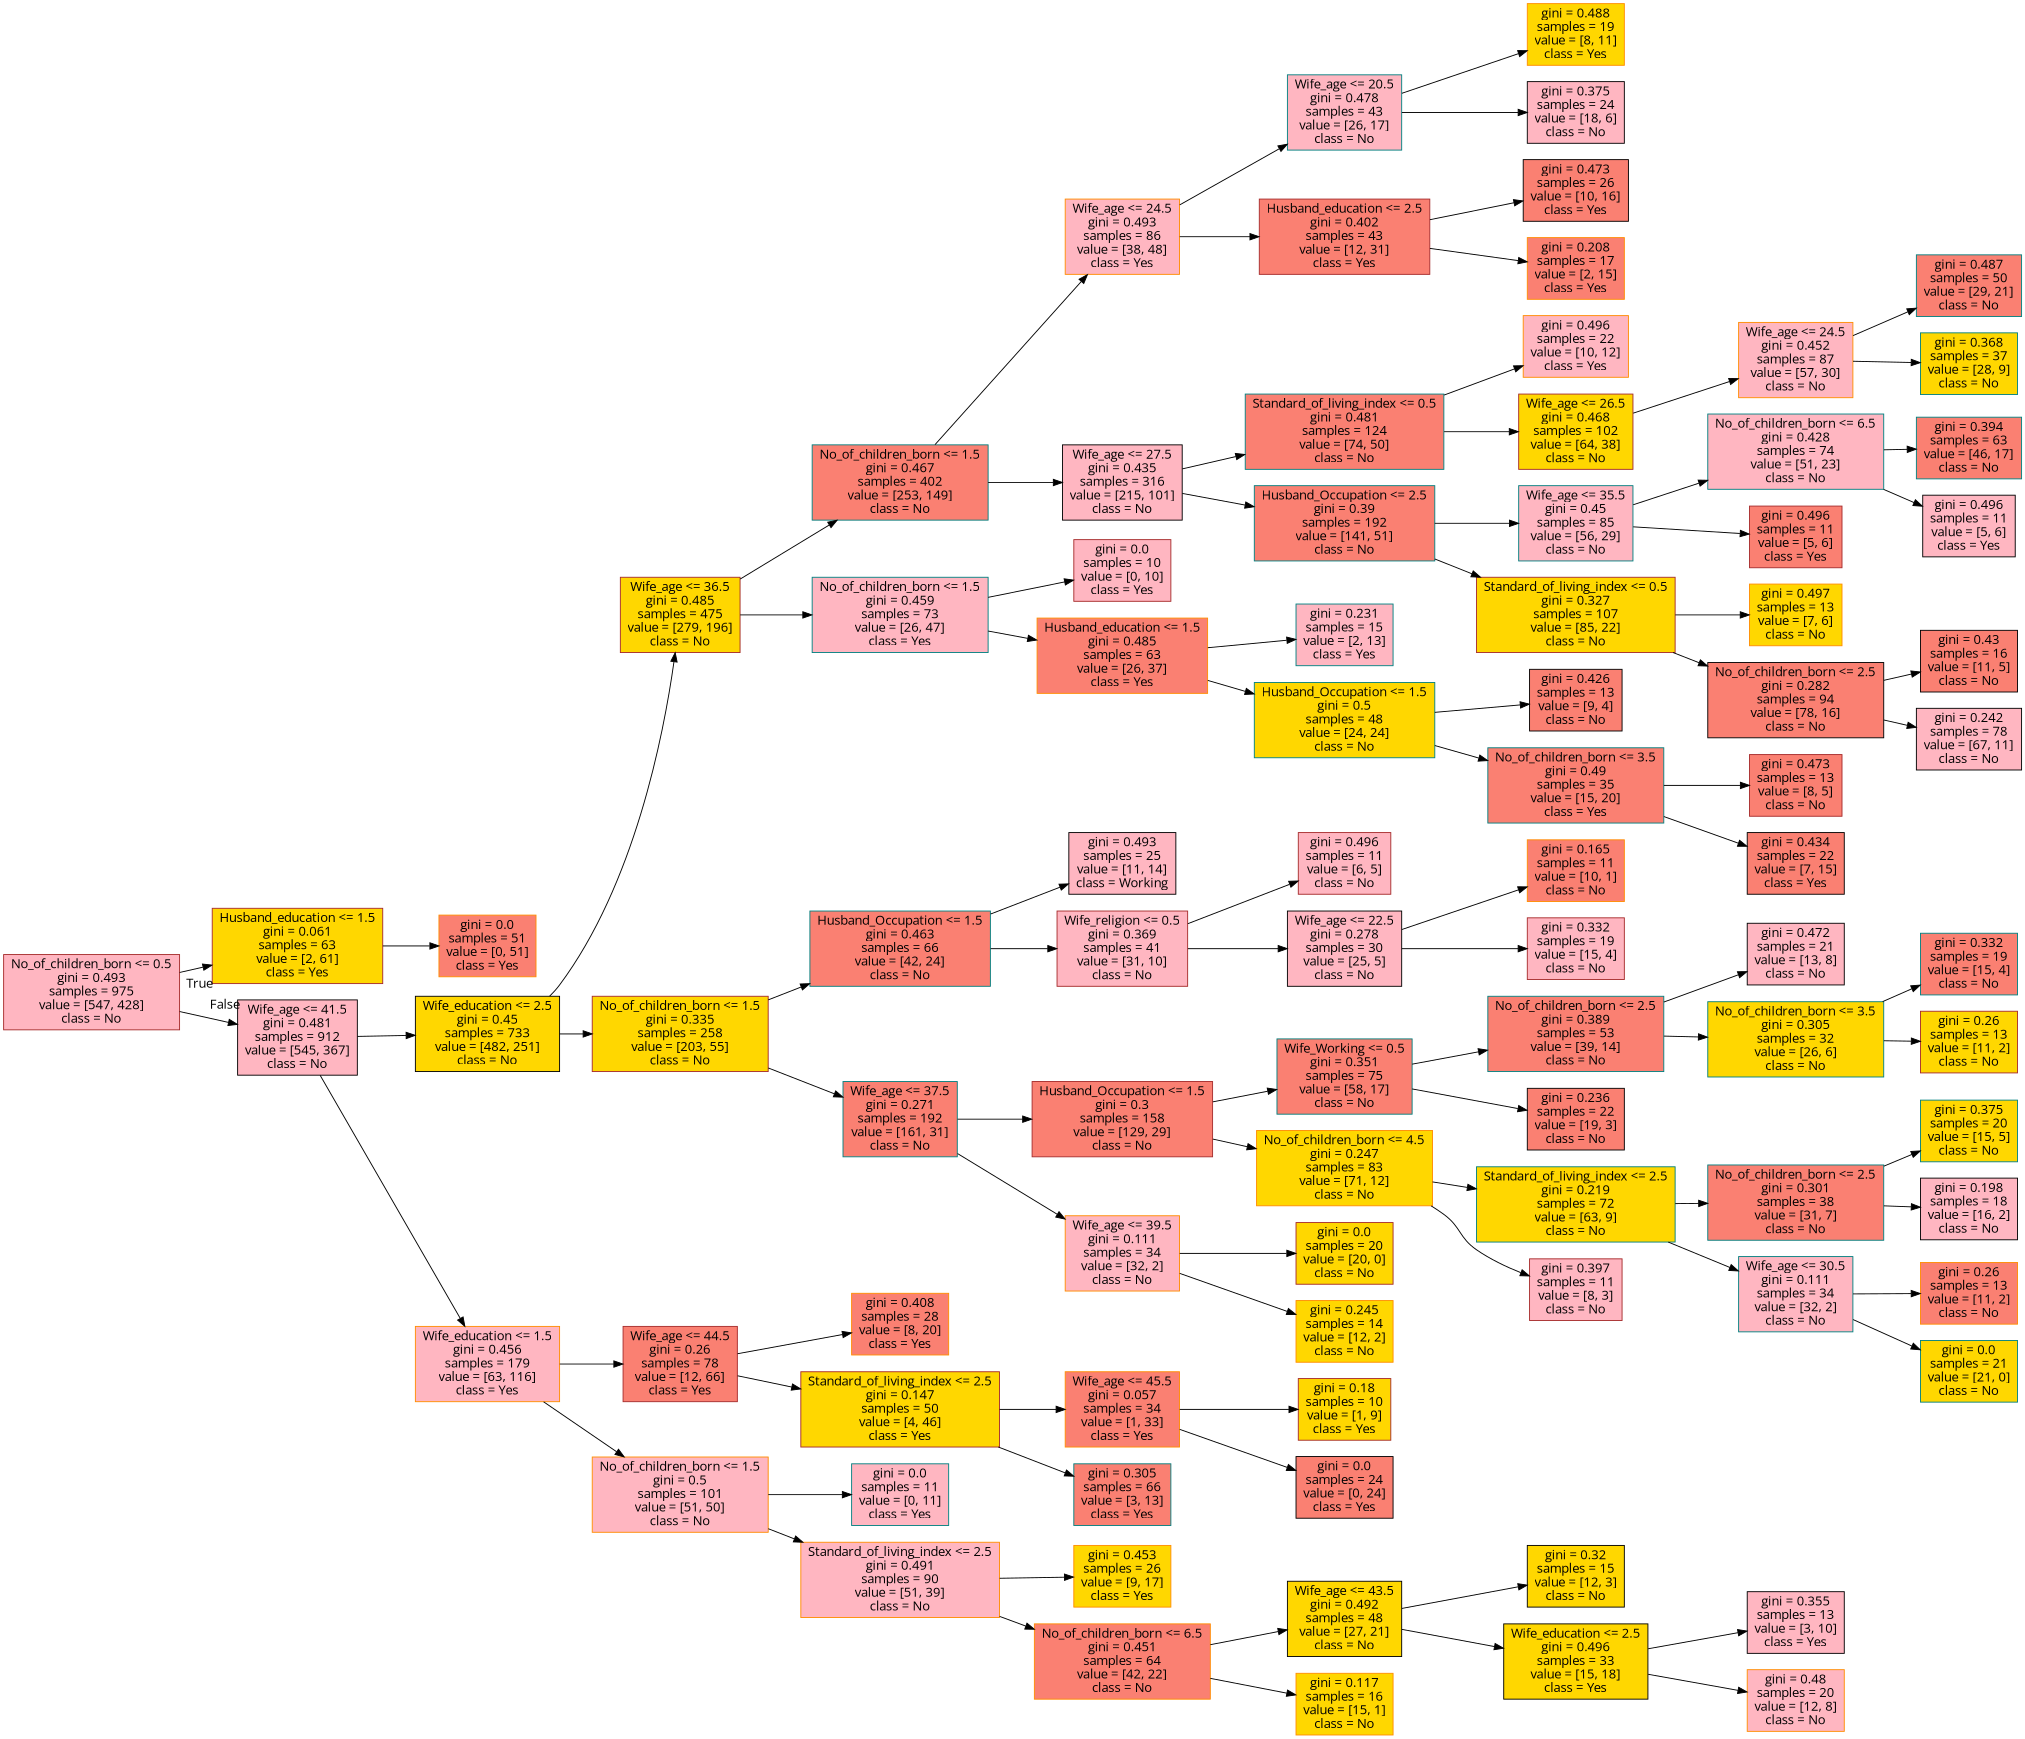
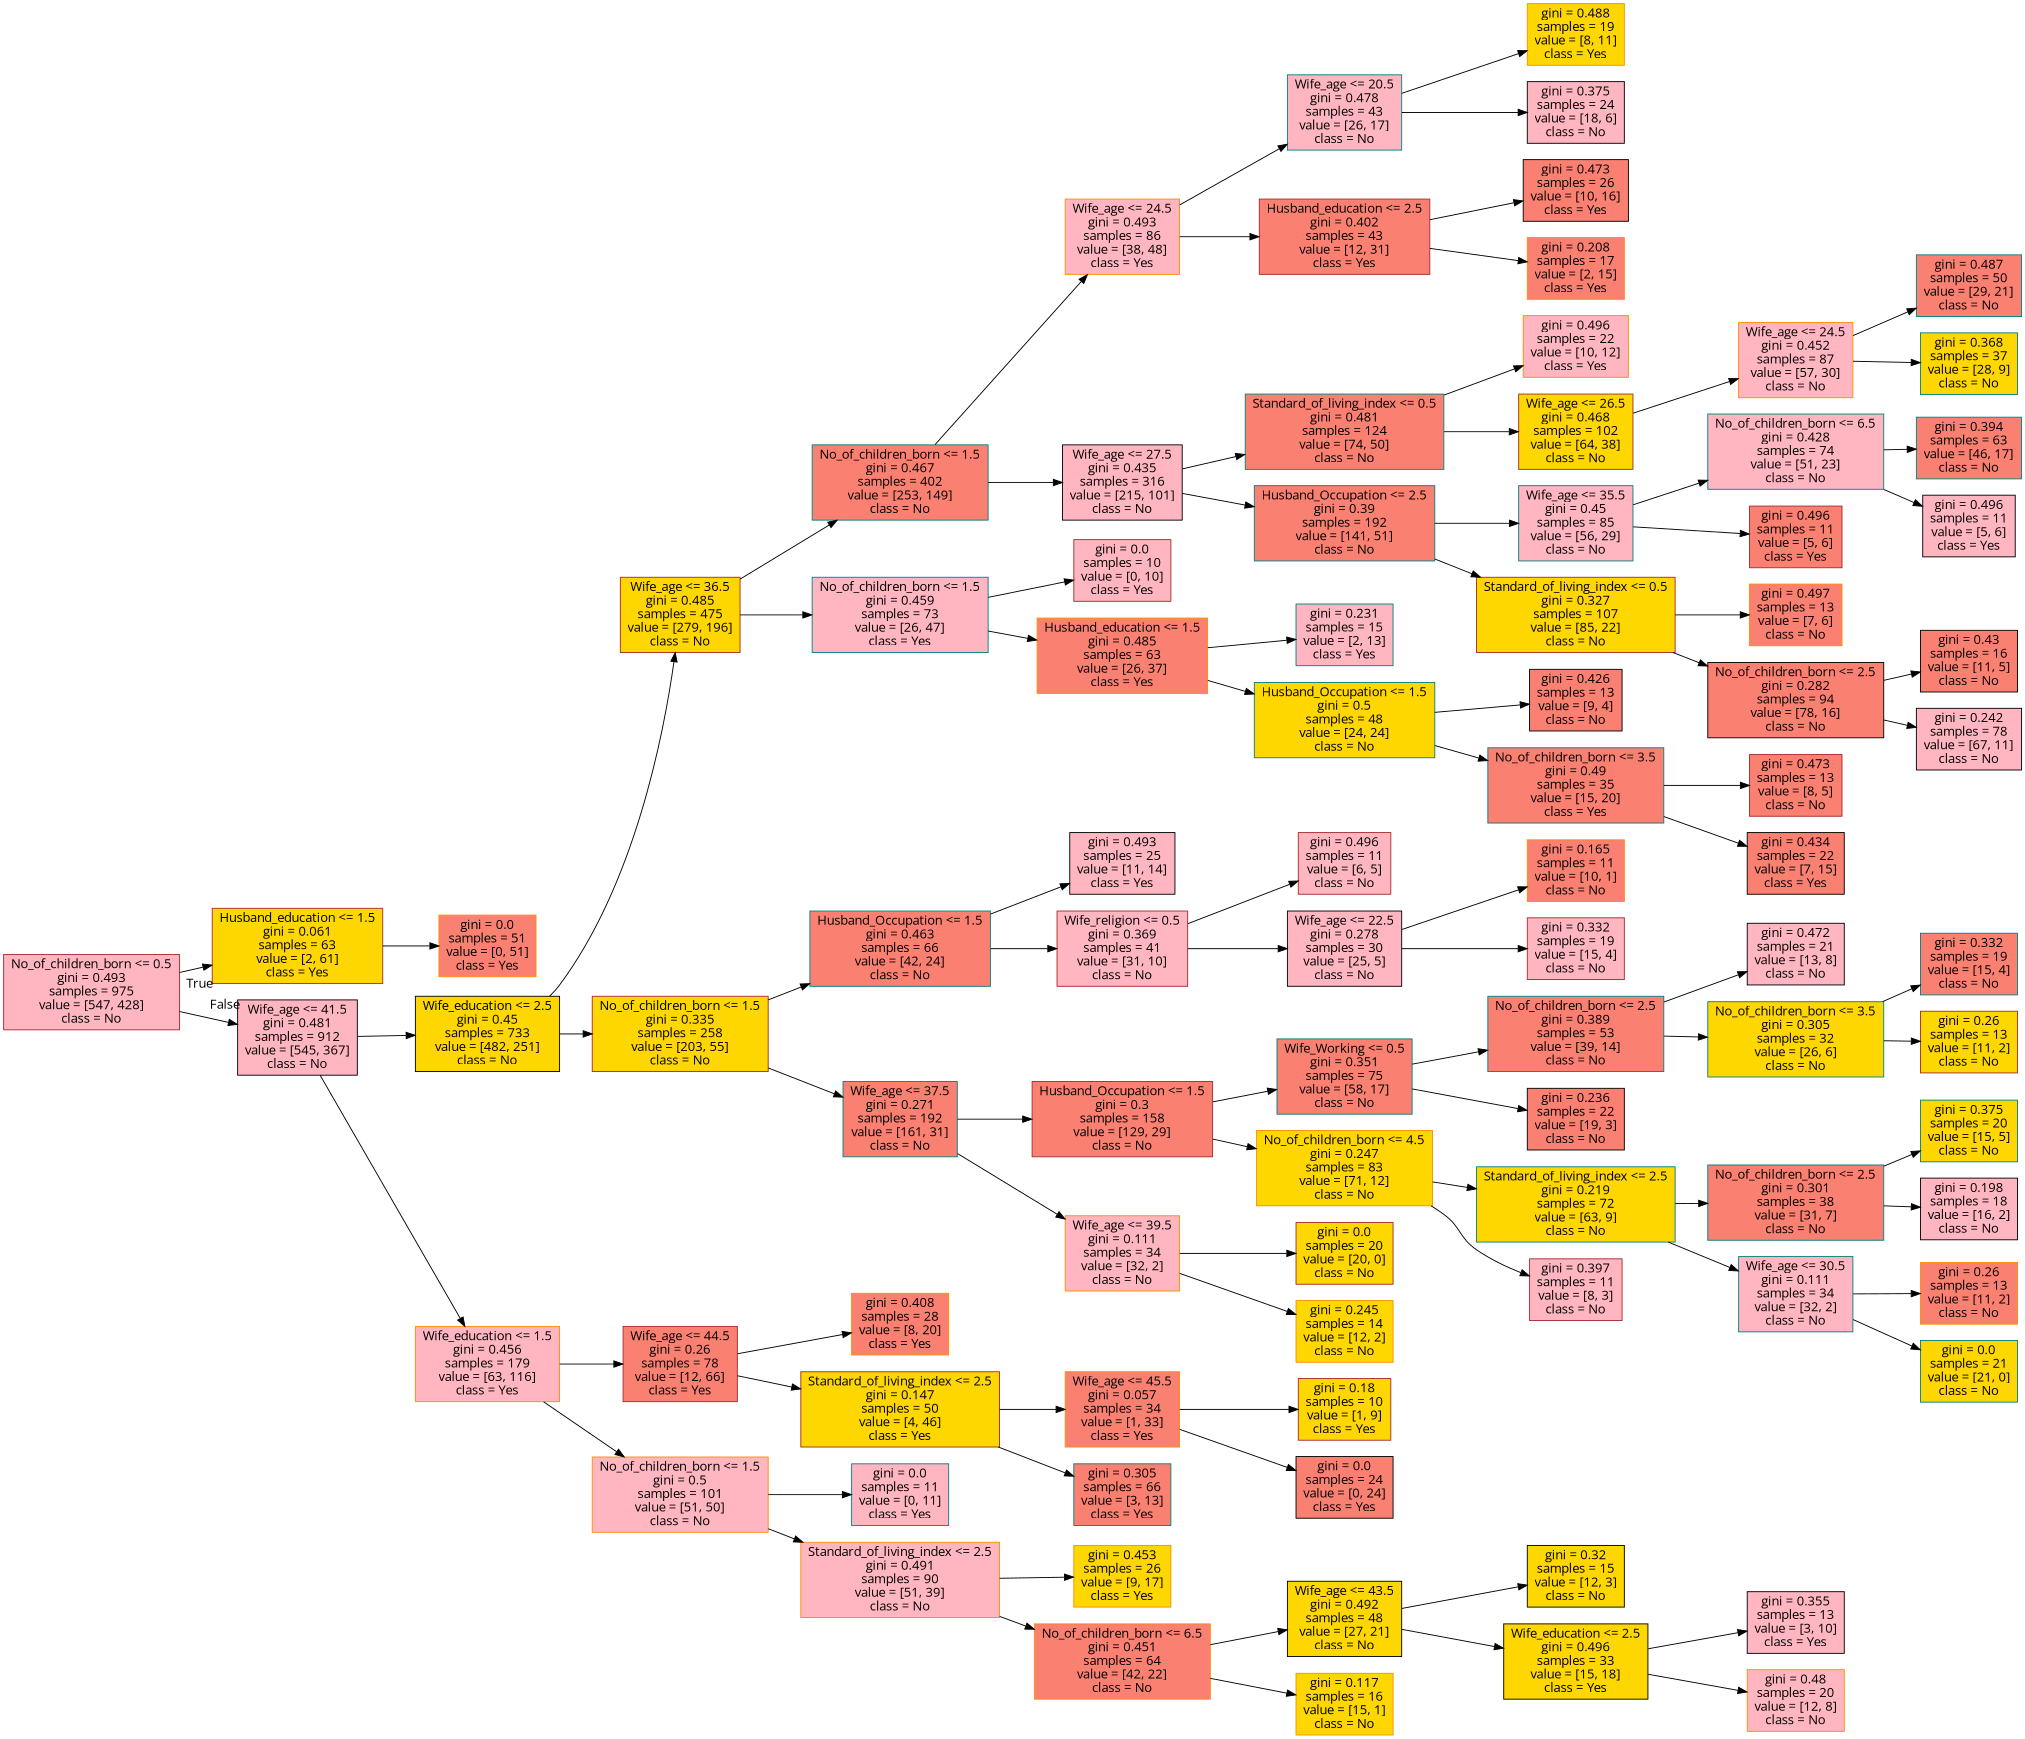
node "gini = 0.497 samples = 13 value = [7, 6] class = No": fillcolor gold -> salmon
node "gini = 0.493 samples = 25 value = [11, 14] class = Working": label "gini = 0.493 samples = 25 value = [11, 14] class = Working" -> "gini = 0.493 samples = 25 value = [11, 14] class = Yes"
